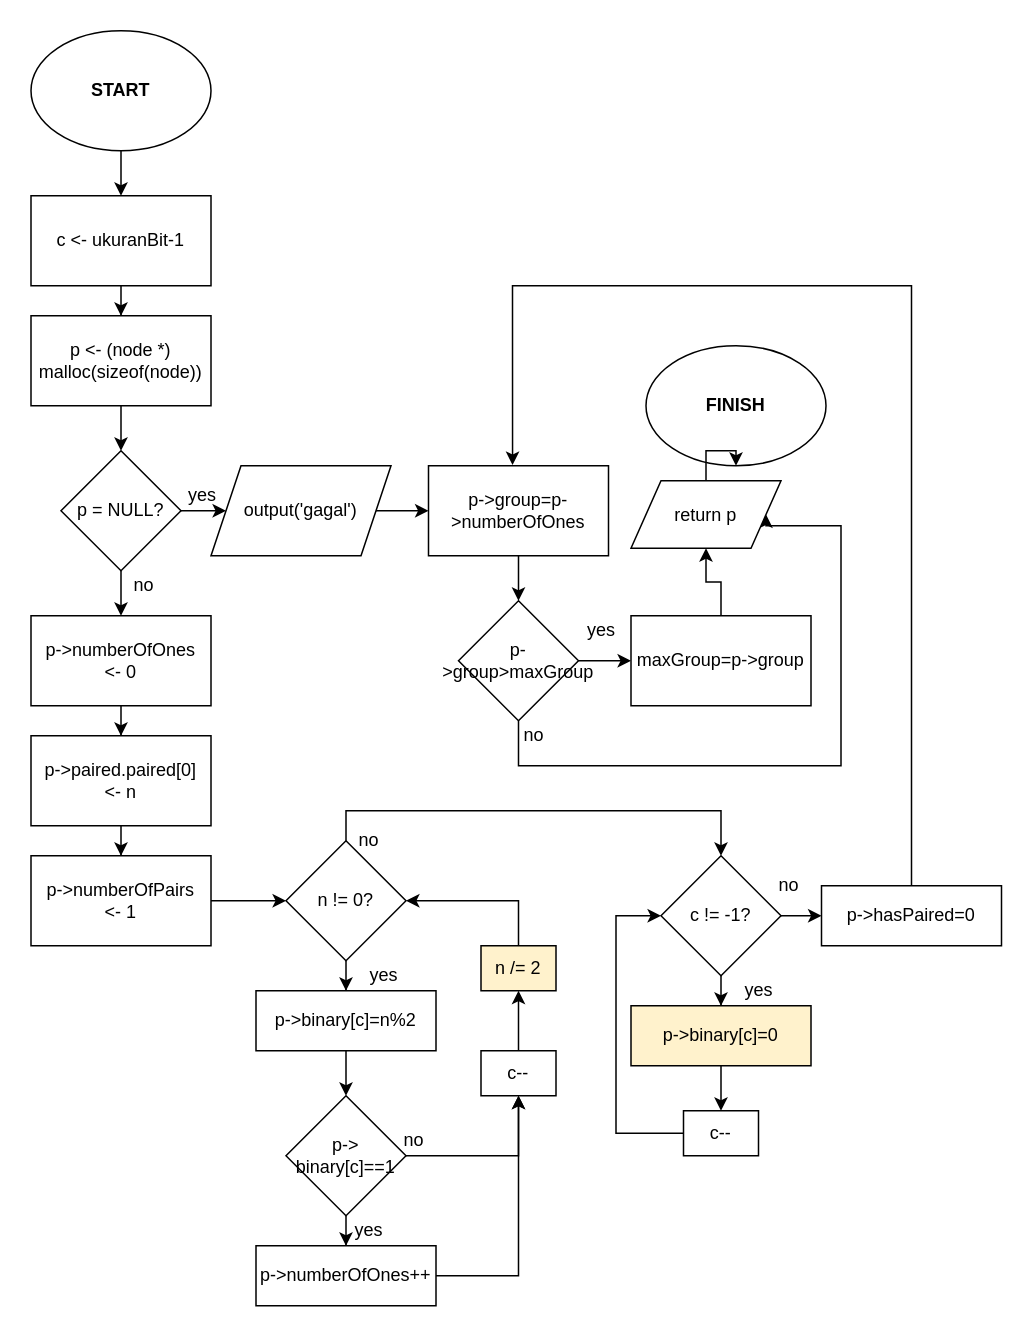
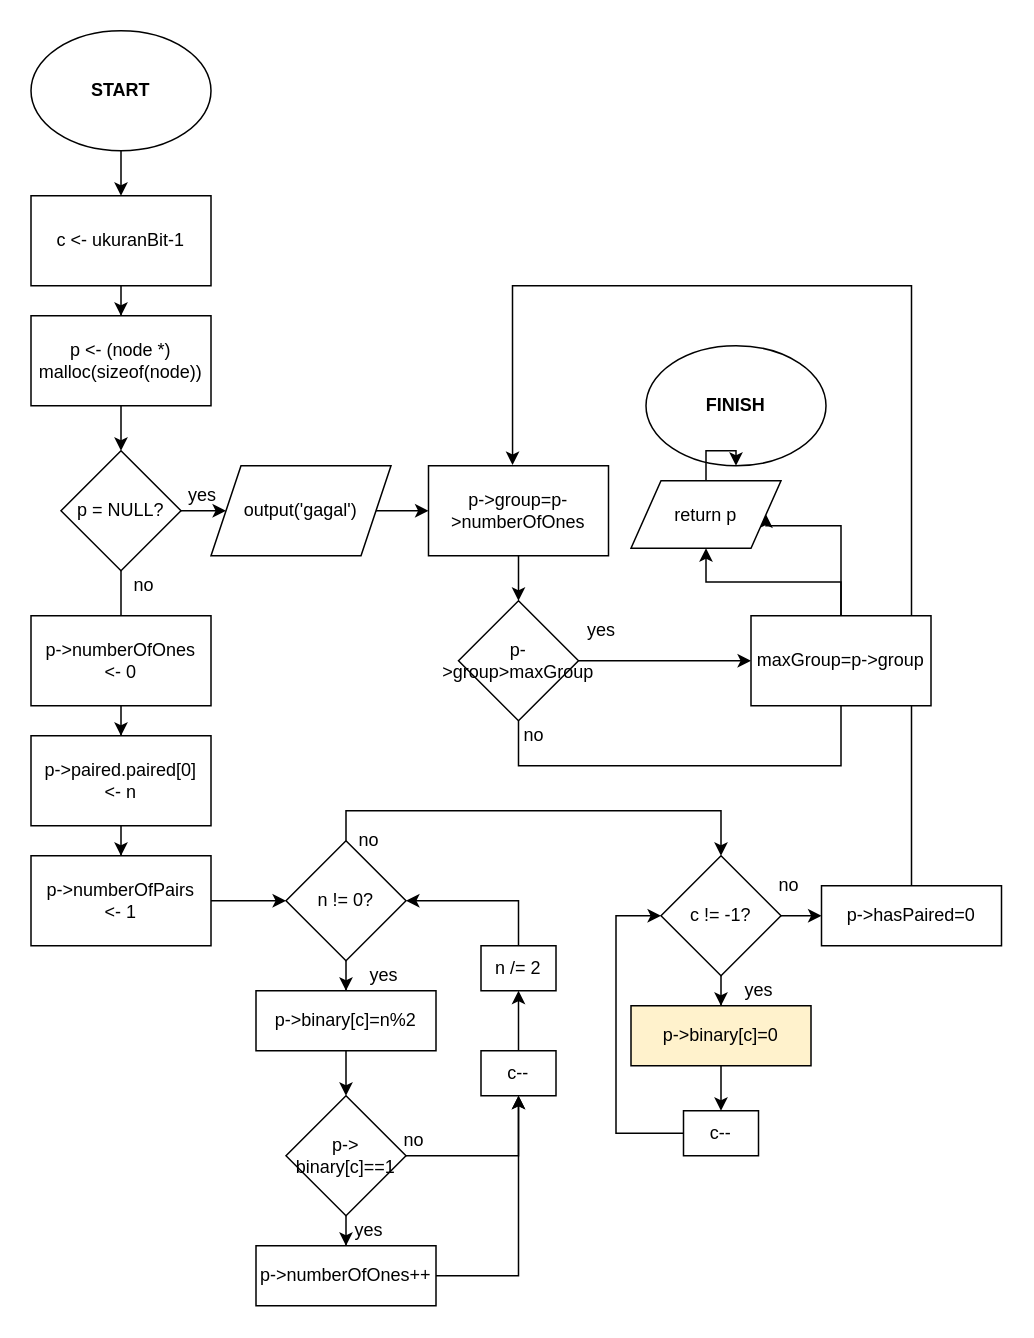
edge "p = NULL?" -> "p->numberOfOnes <- 0": arrowhead classic -> none
node "maxGroup=p->group": moved (721, 661) -> (841, 661)
node "n /= 2": fillcolor #fff2cc -> #ffffff
